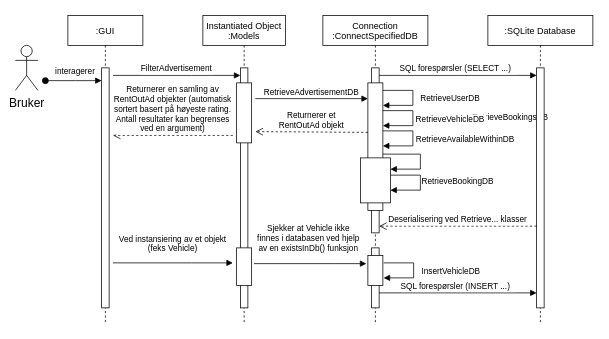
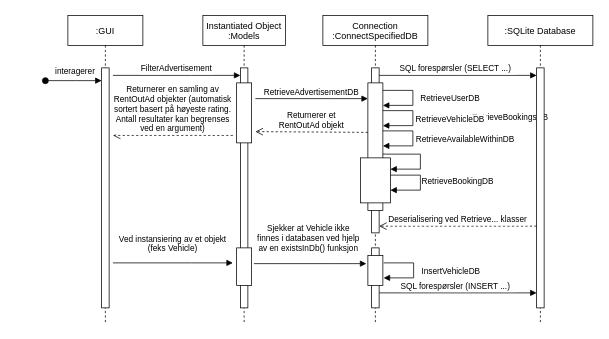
node "Bruker": removed
